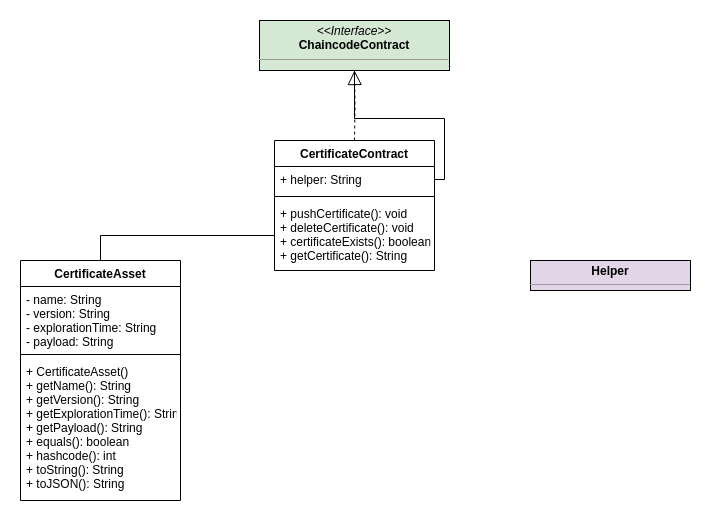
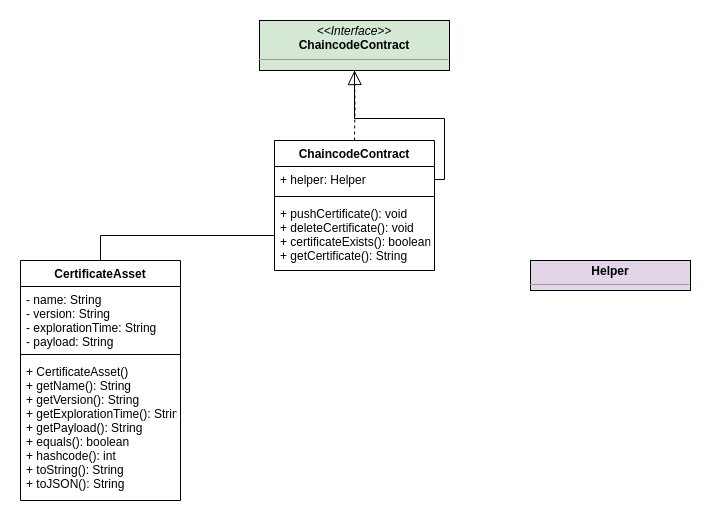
node "CertificateContract": label "CertificateContract" -> "ChaincodeContract"
node "+ helper: String": label "+ helper: String" -> "+ helper: Helper"
